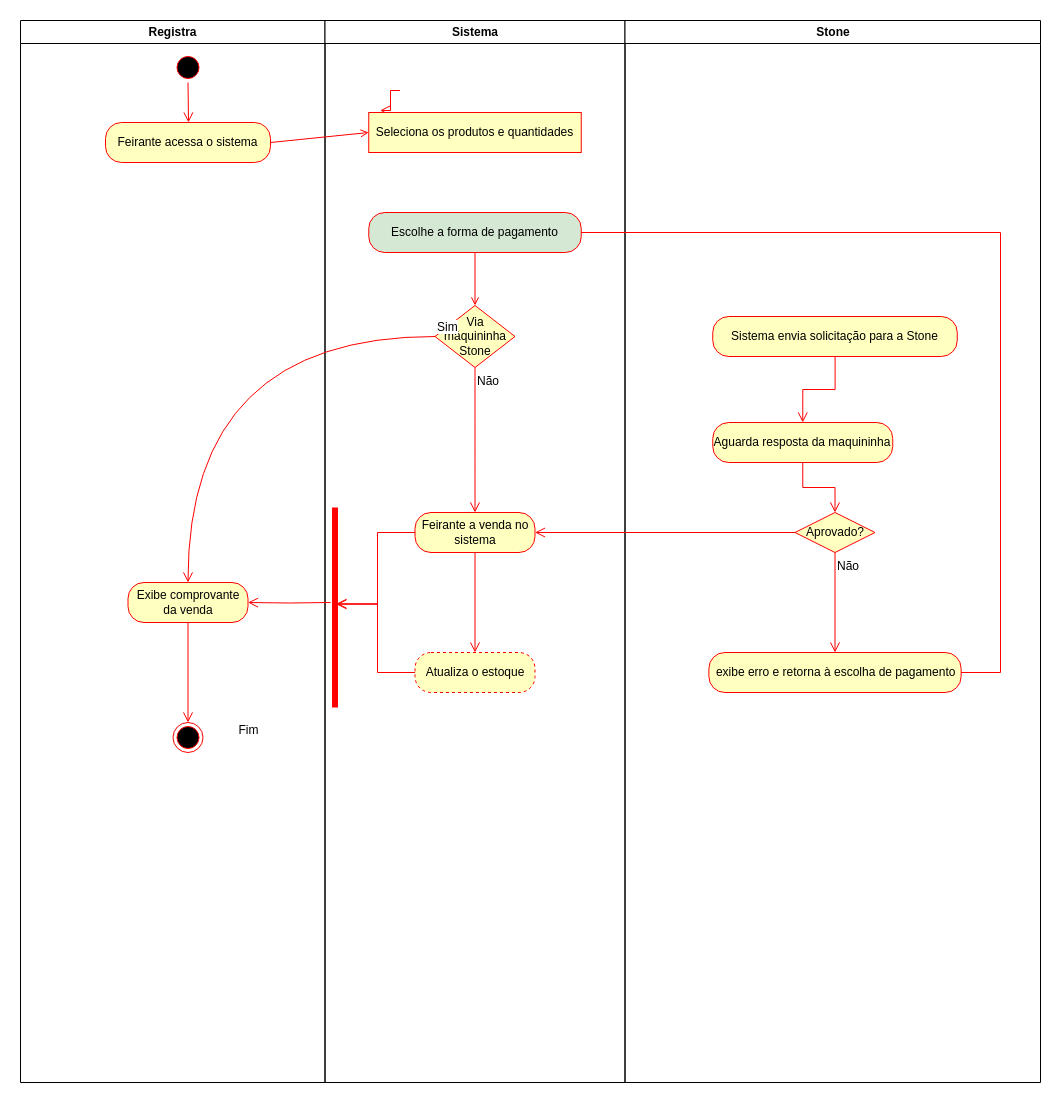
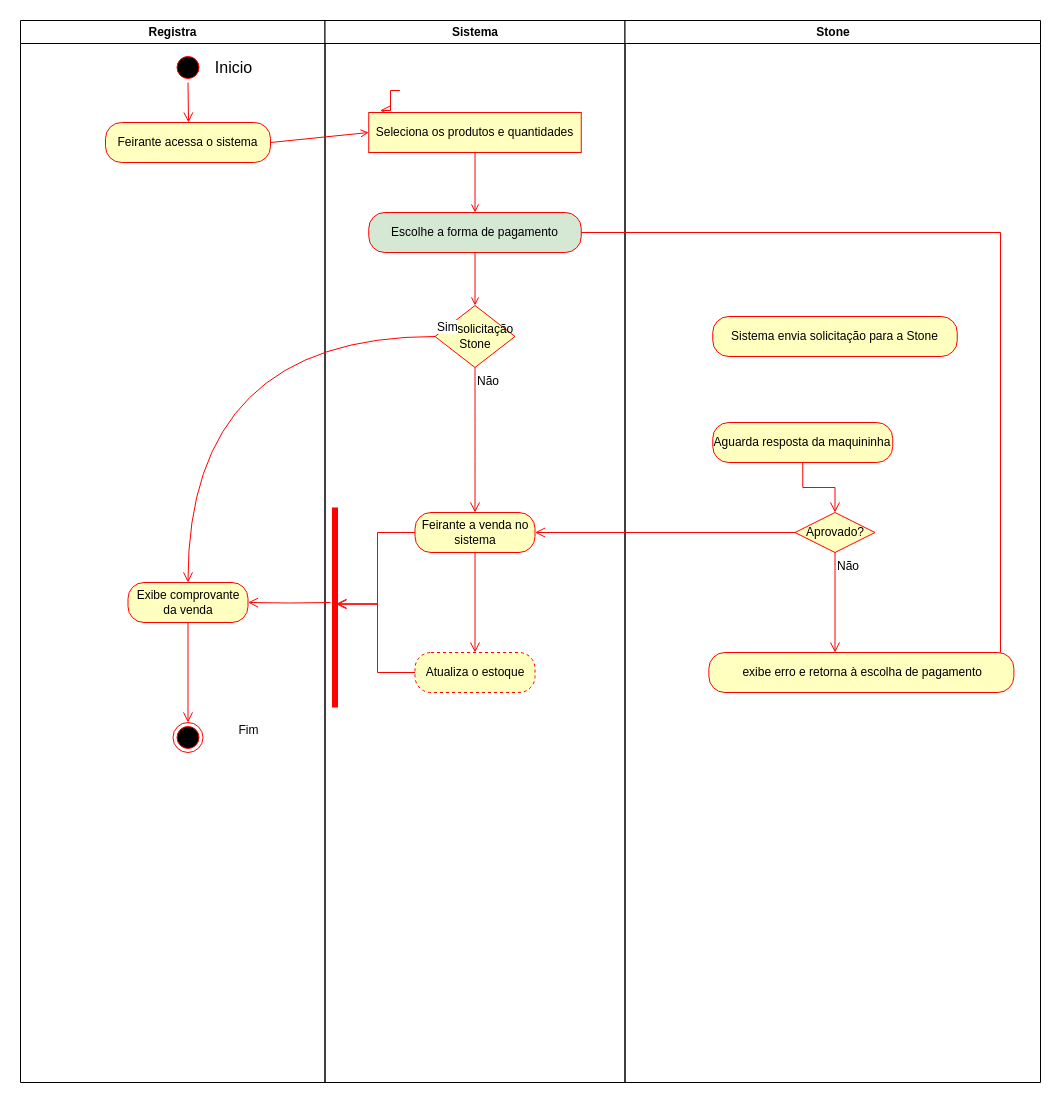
node "Inicio": added
edge "Seleciona os produtos e quantidades" -> "Escolhe a forma de pagamento": added
node "Via máquininha Stone": label "Via máquininha Stone" -> "Via solicitação Stone"
edge "Sistema envia solicitação para a Stone" -> "Aguarda resposta da maquininha": removed
node "exibe erro e retorna à escolha de pagamento": size 252x40 -> 305x40
